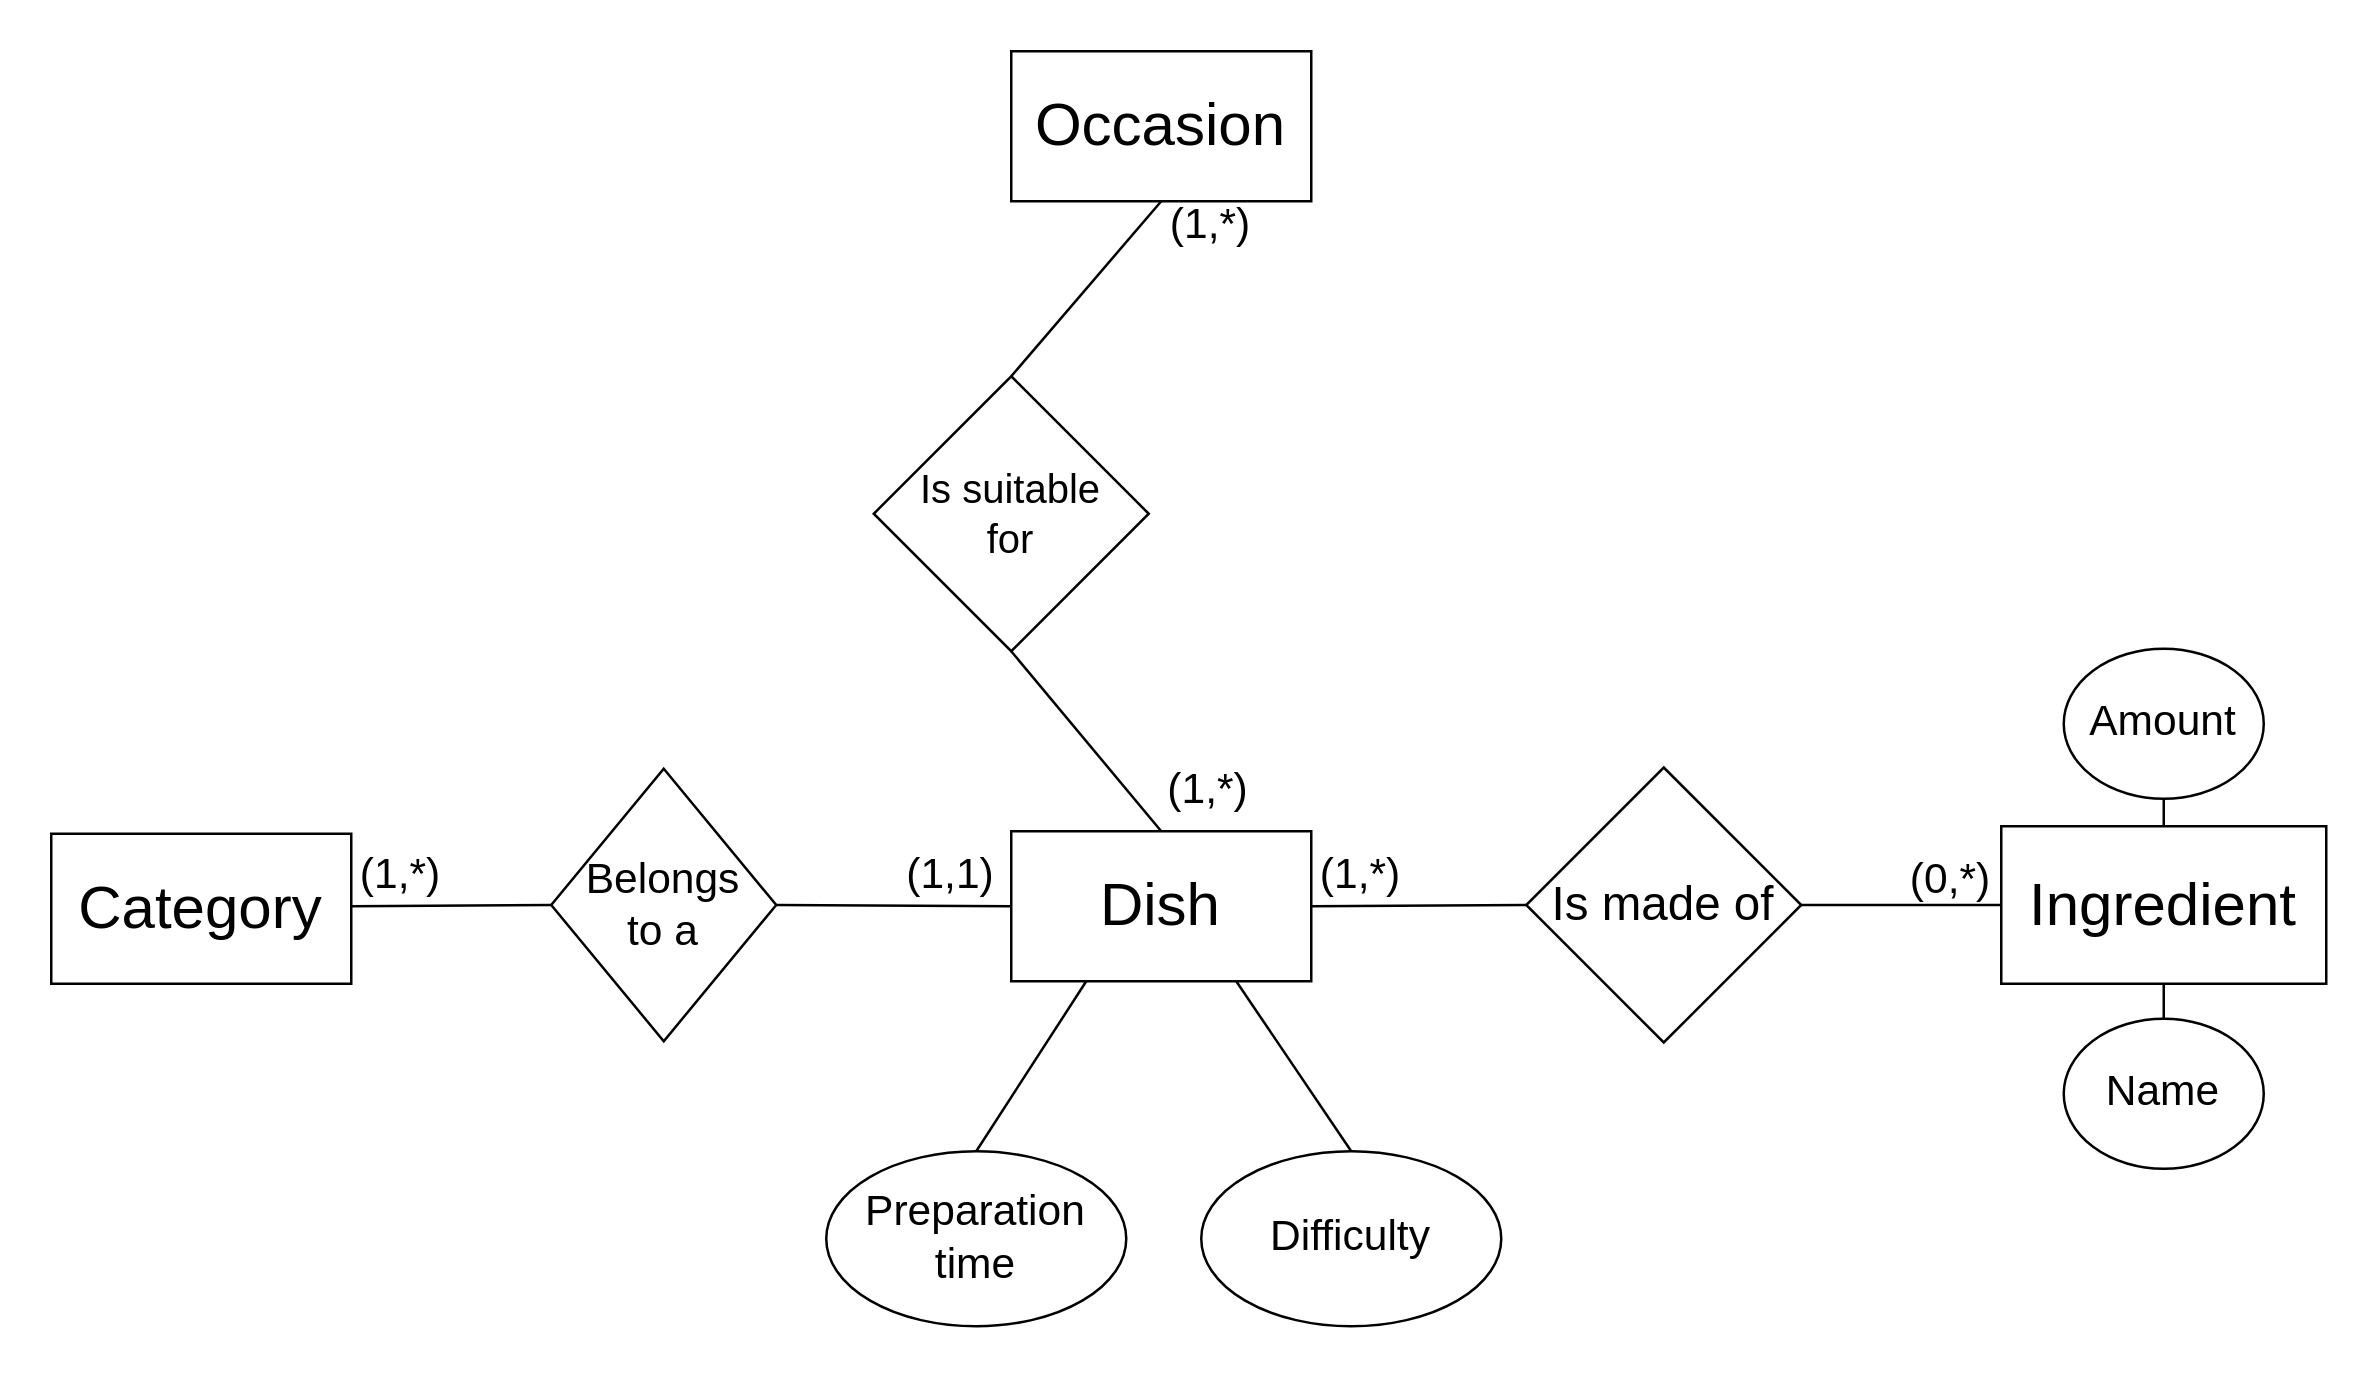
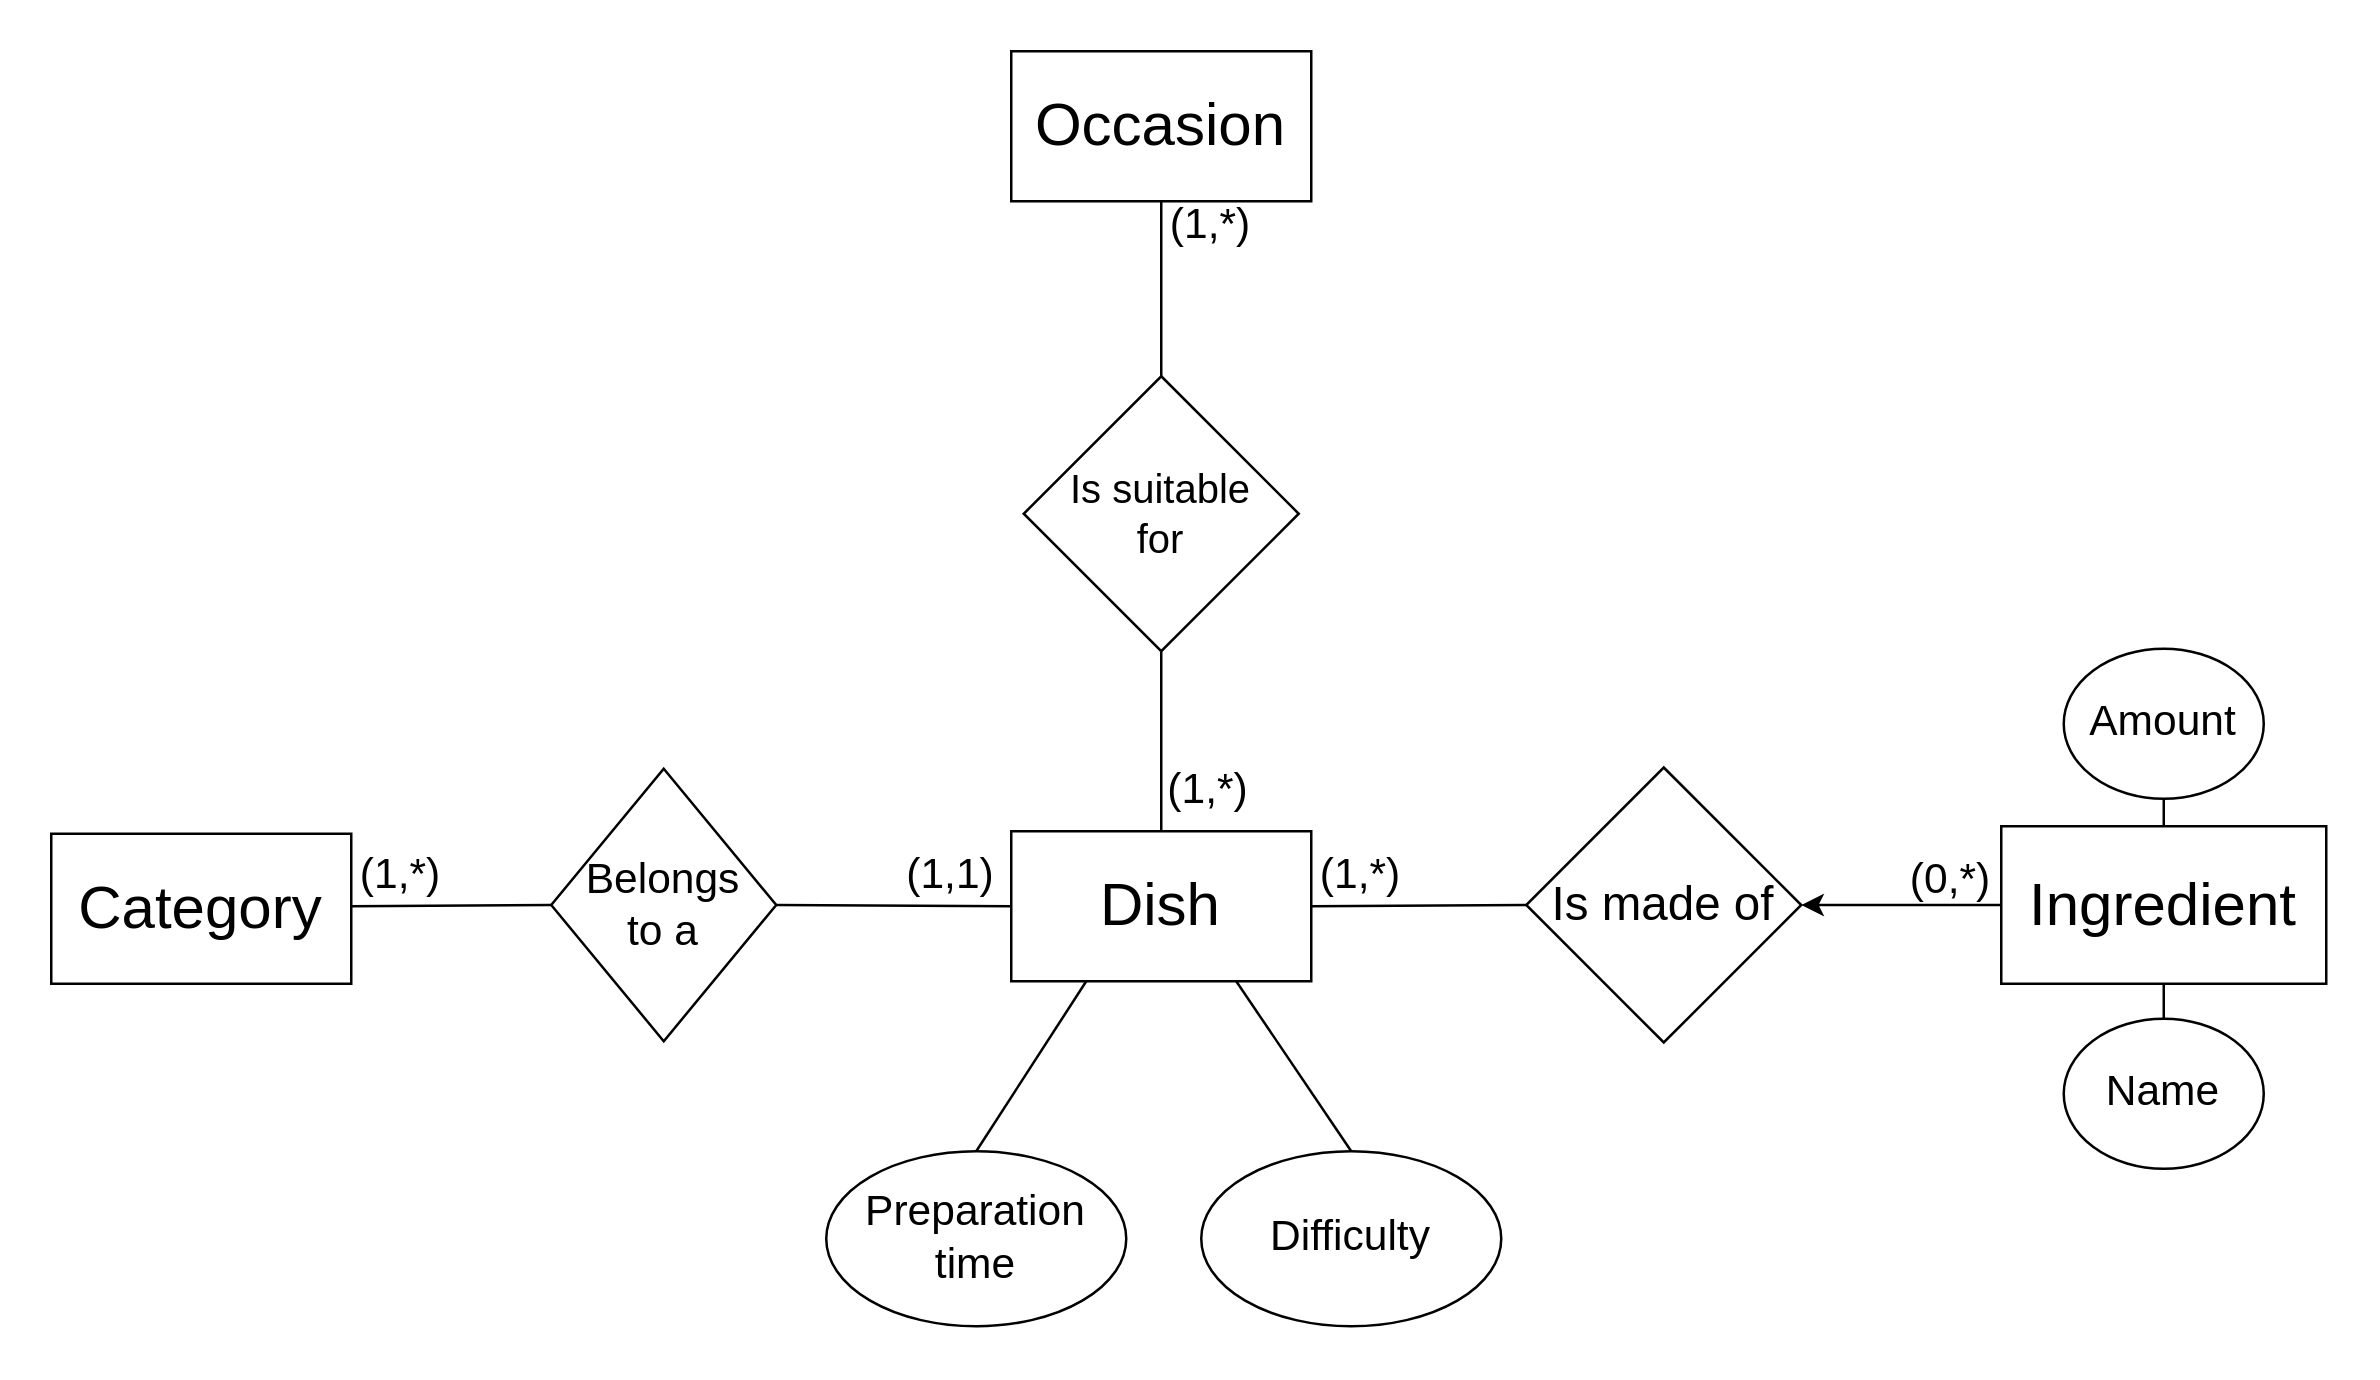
node "Is suitable for": moved (1011, 514) -> (1161, 514)
edge "Is made of" -- "Ingredient": arrowhead none -> classic
